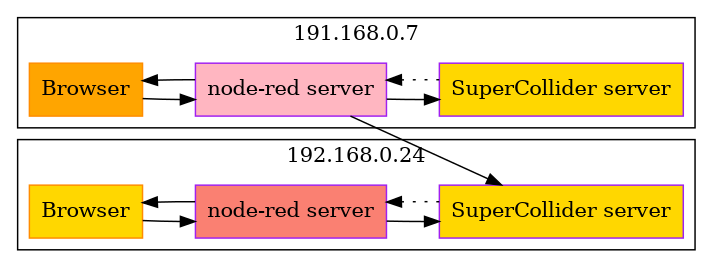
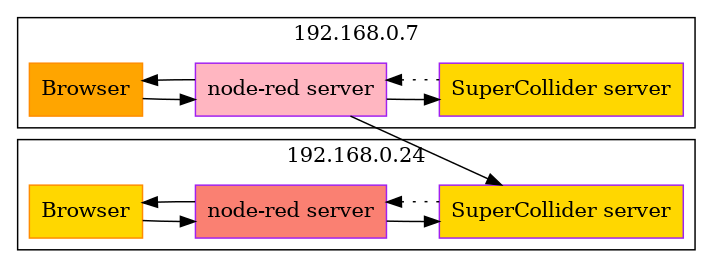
cluster "191.168.0.7": label "191.168.0.7" -> "192.168.0.7"
